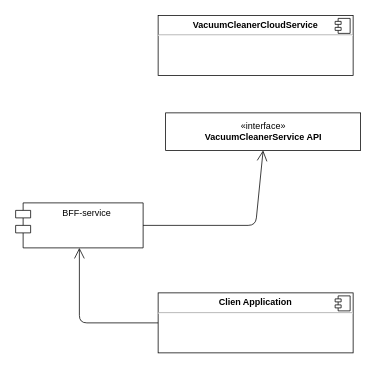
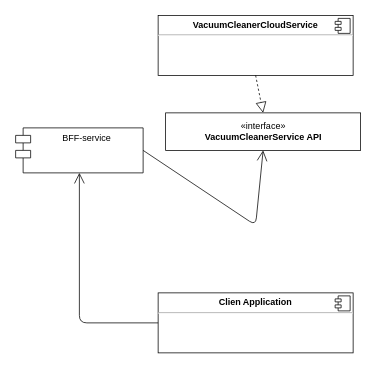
edge "VacuumCleanerCloudService" -> "«interface» VacuumCleanerService API": added
node "BFF-service": moved (79, 225) -> (79, 150)
